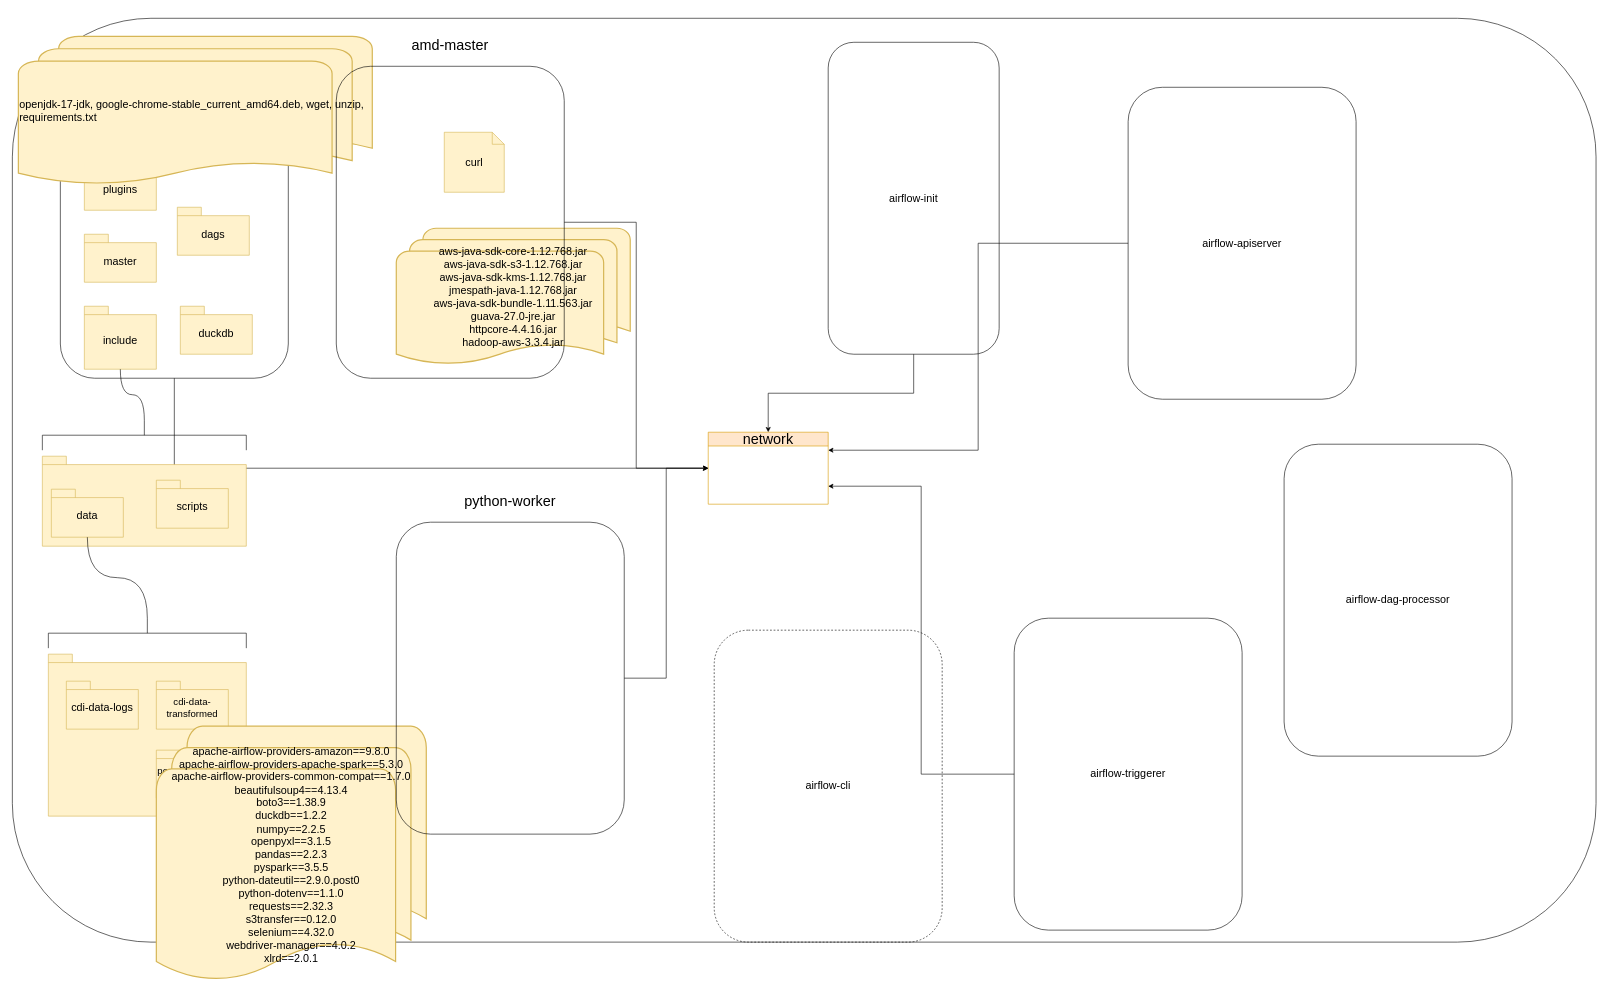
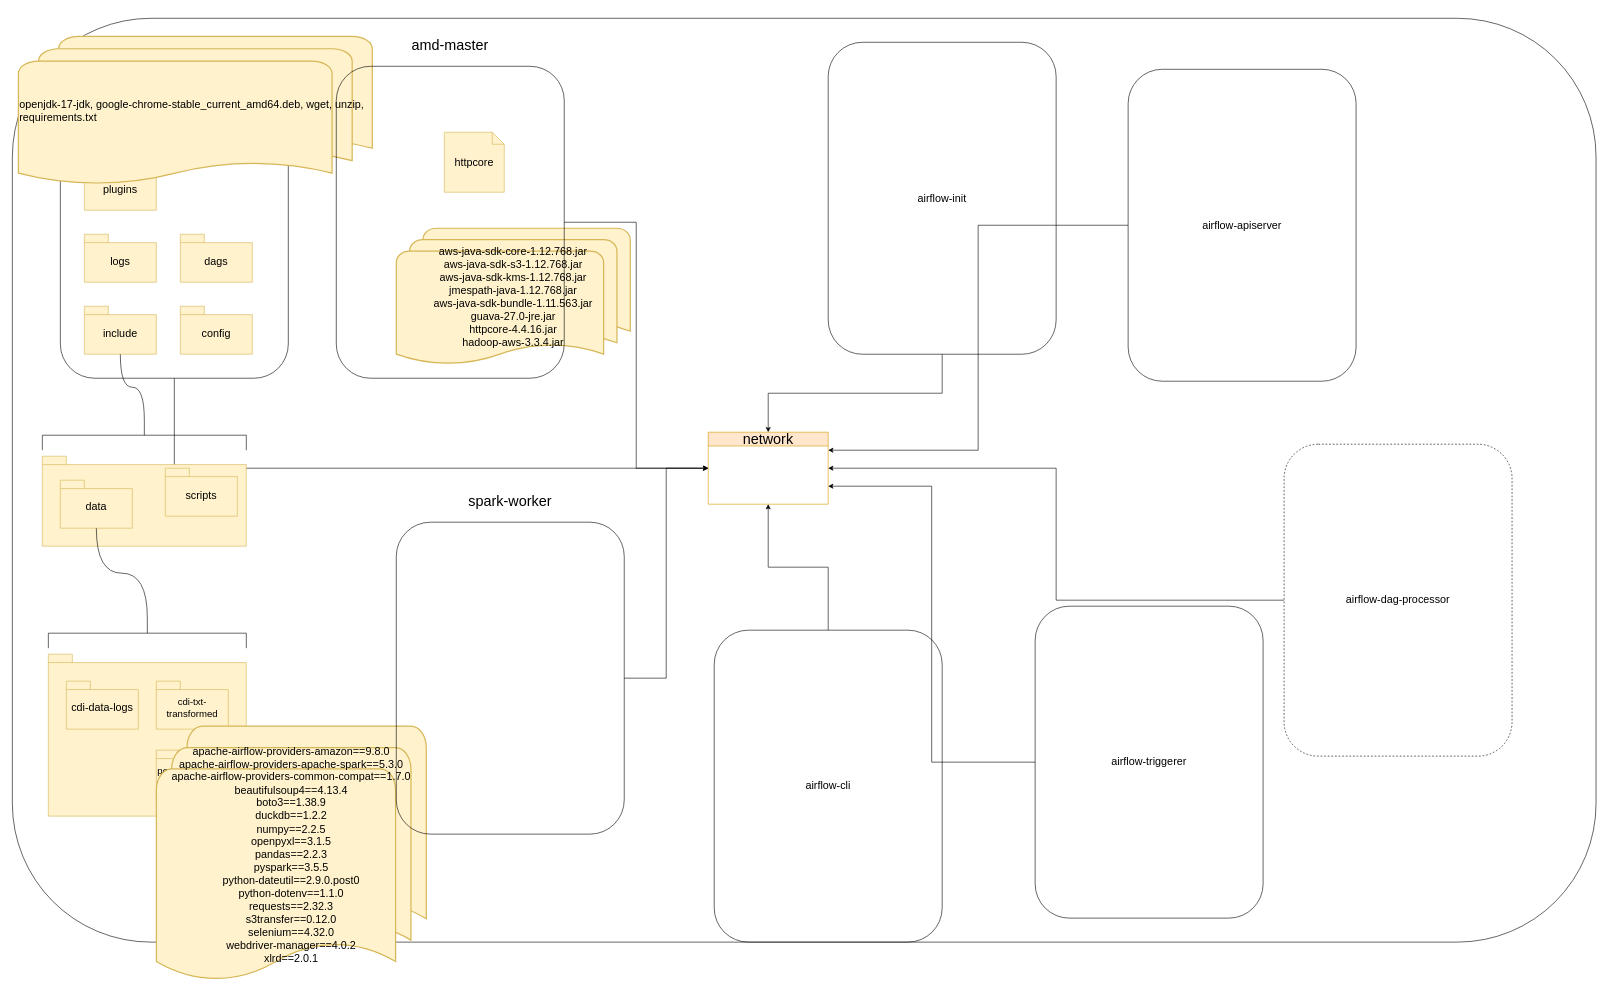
node "curl": label "curl" -> "httpcore"
node "airflow-init": size 171x312 -> 228x312
node "dags": moved (213, 231) -> (216, 258)
node "airflow-apiserver": moved (1242, 243) -> (1242, 225)
node "master": label "master" -> "logs"
node "duckdb": label "duckdb" -> "config"
node "include": size 72x63 -> 72x48
edge "airflow-dag-processor" -> "network": added
node "python-worker": label "python-worker" -> "spark-worker"
node "scripts": moved (192, 504) -> (201, 492)
node "data": moved (87, 513) -> (96, 504)
edge "airflow-cli" -> "network": added
node "airflow-dag-processor": style solid -> dashed
node "cdi-data-transformed": label "cdi-data-transformed" -> "cdi-txt-transformed"
node "airflow-triggerer": moved (1128, 774) -> (1149, 762)
node "airflow-cli": style dashed -> solid
